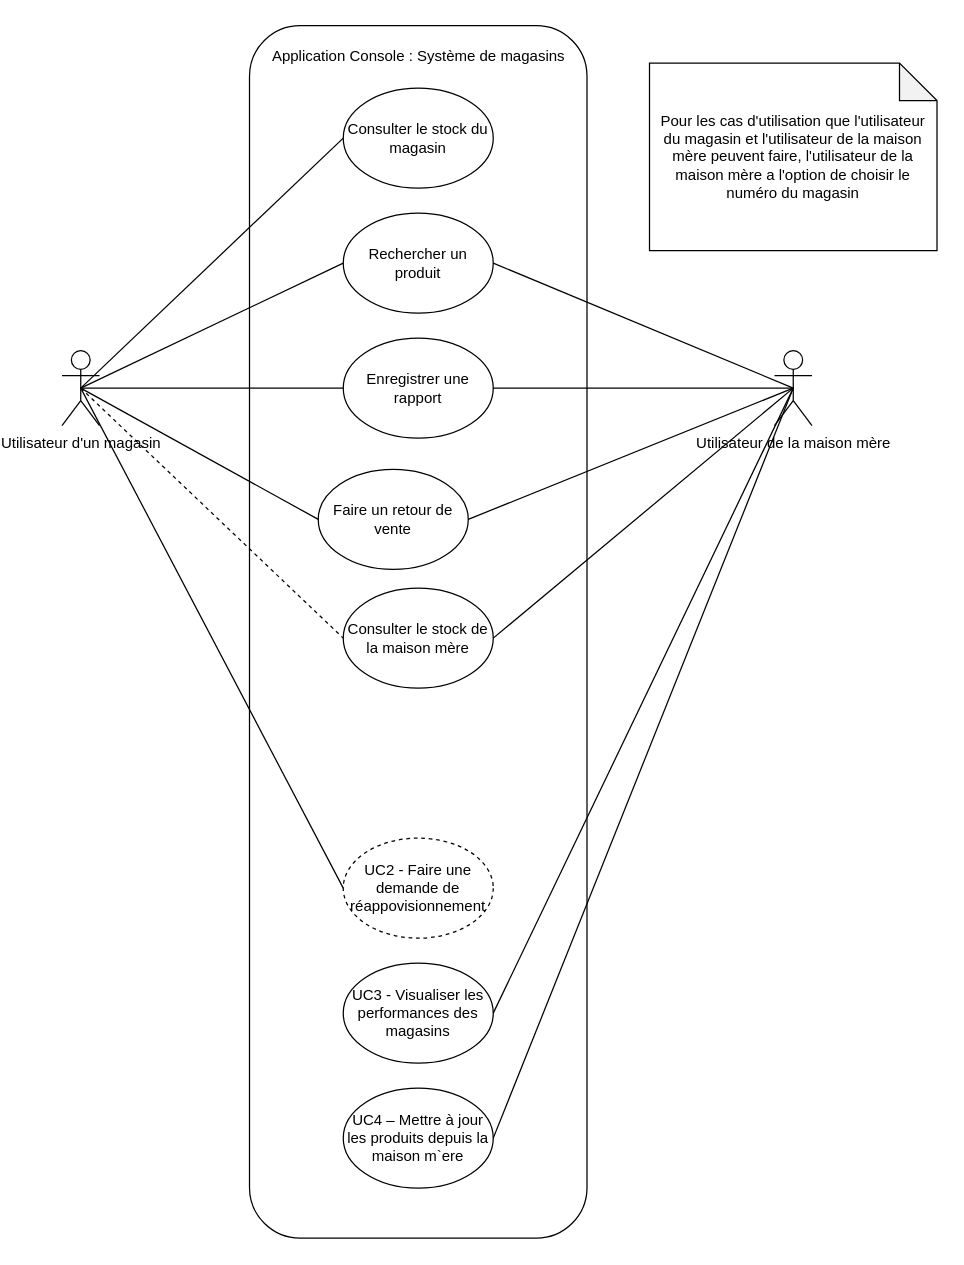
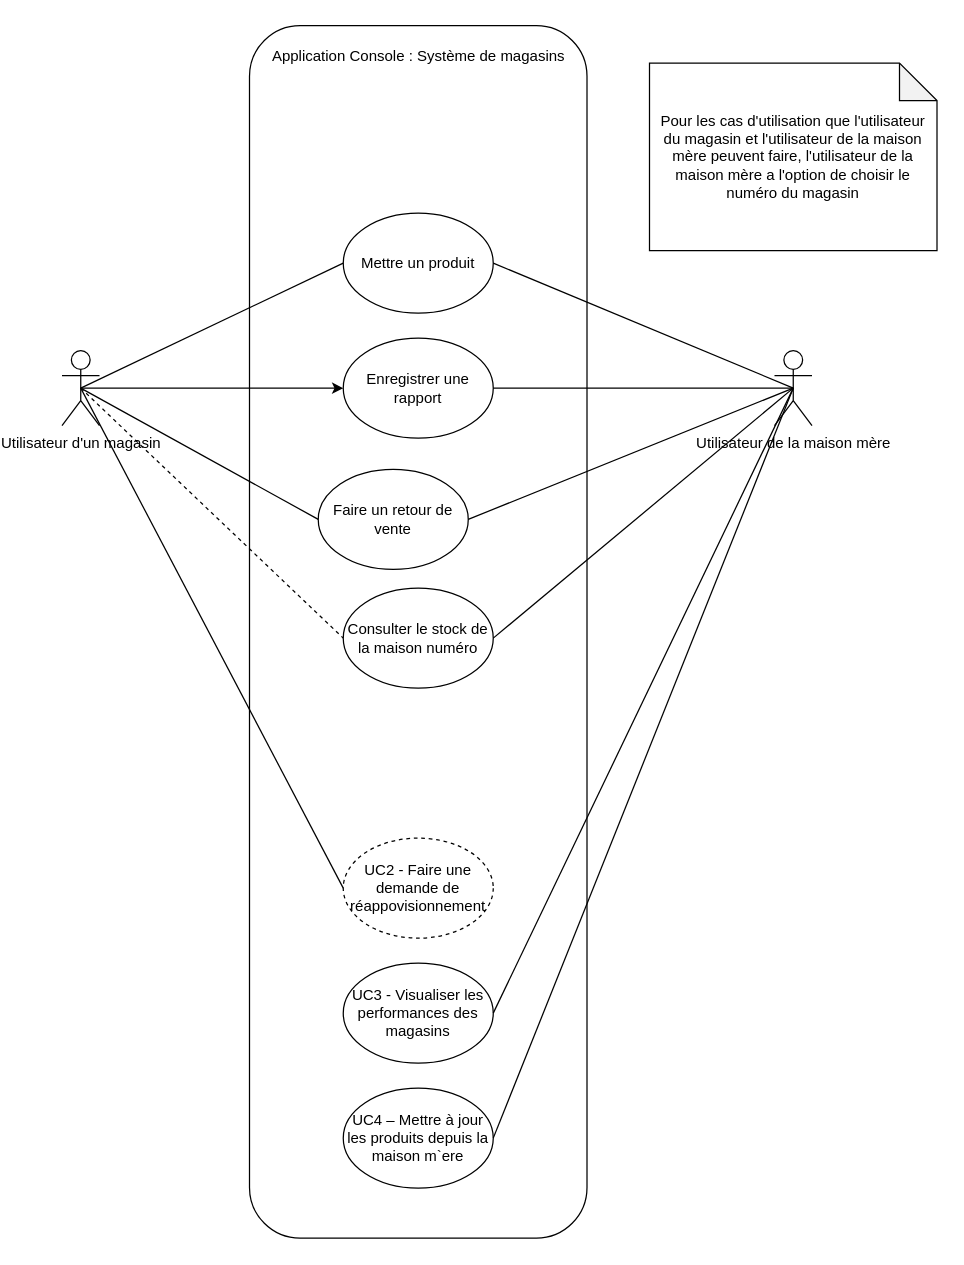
node "Consulter le stock du magasin": removed
edge "Consulter le stock du magasin" -- "Utilisateur d'un magasin": removed
node "Rechercher un produit": label "Rechercher un produit" -> "Mettre un produit"
edge "Utilisateur d'un magasin" -- "Enregistrer une rapport": arrowhead none -> classic
node "Consulter le stock de la maison mère": label "Consulter le stock de la maison mère" -> "Consulter le stock de la maison numéro"
